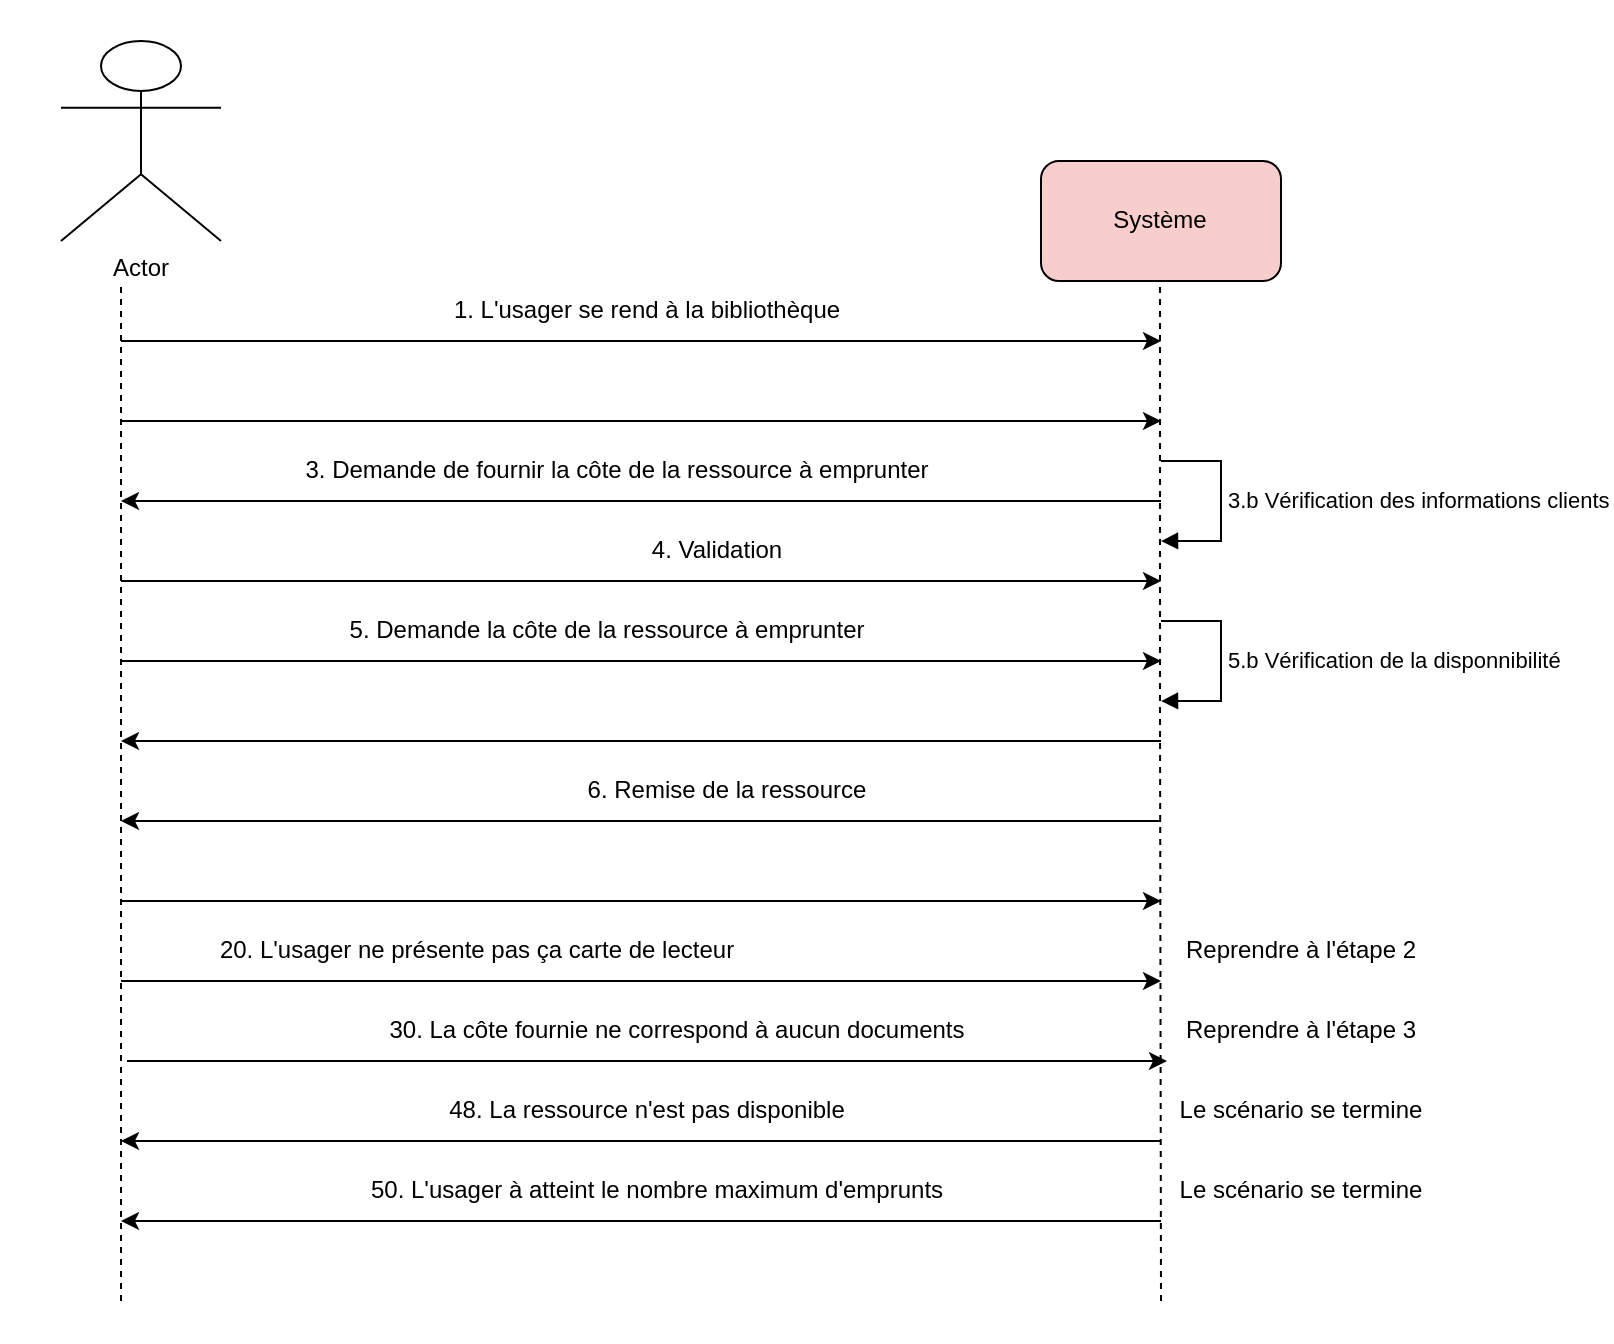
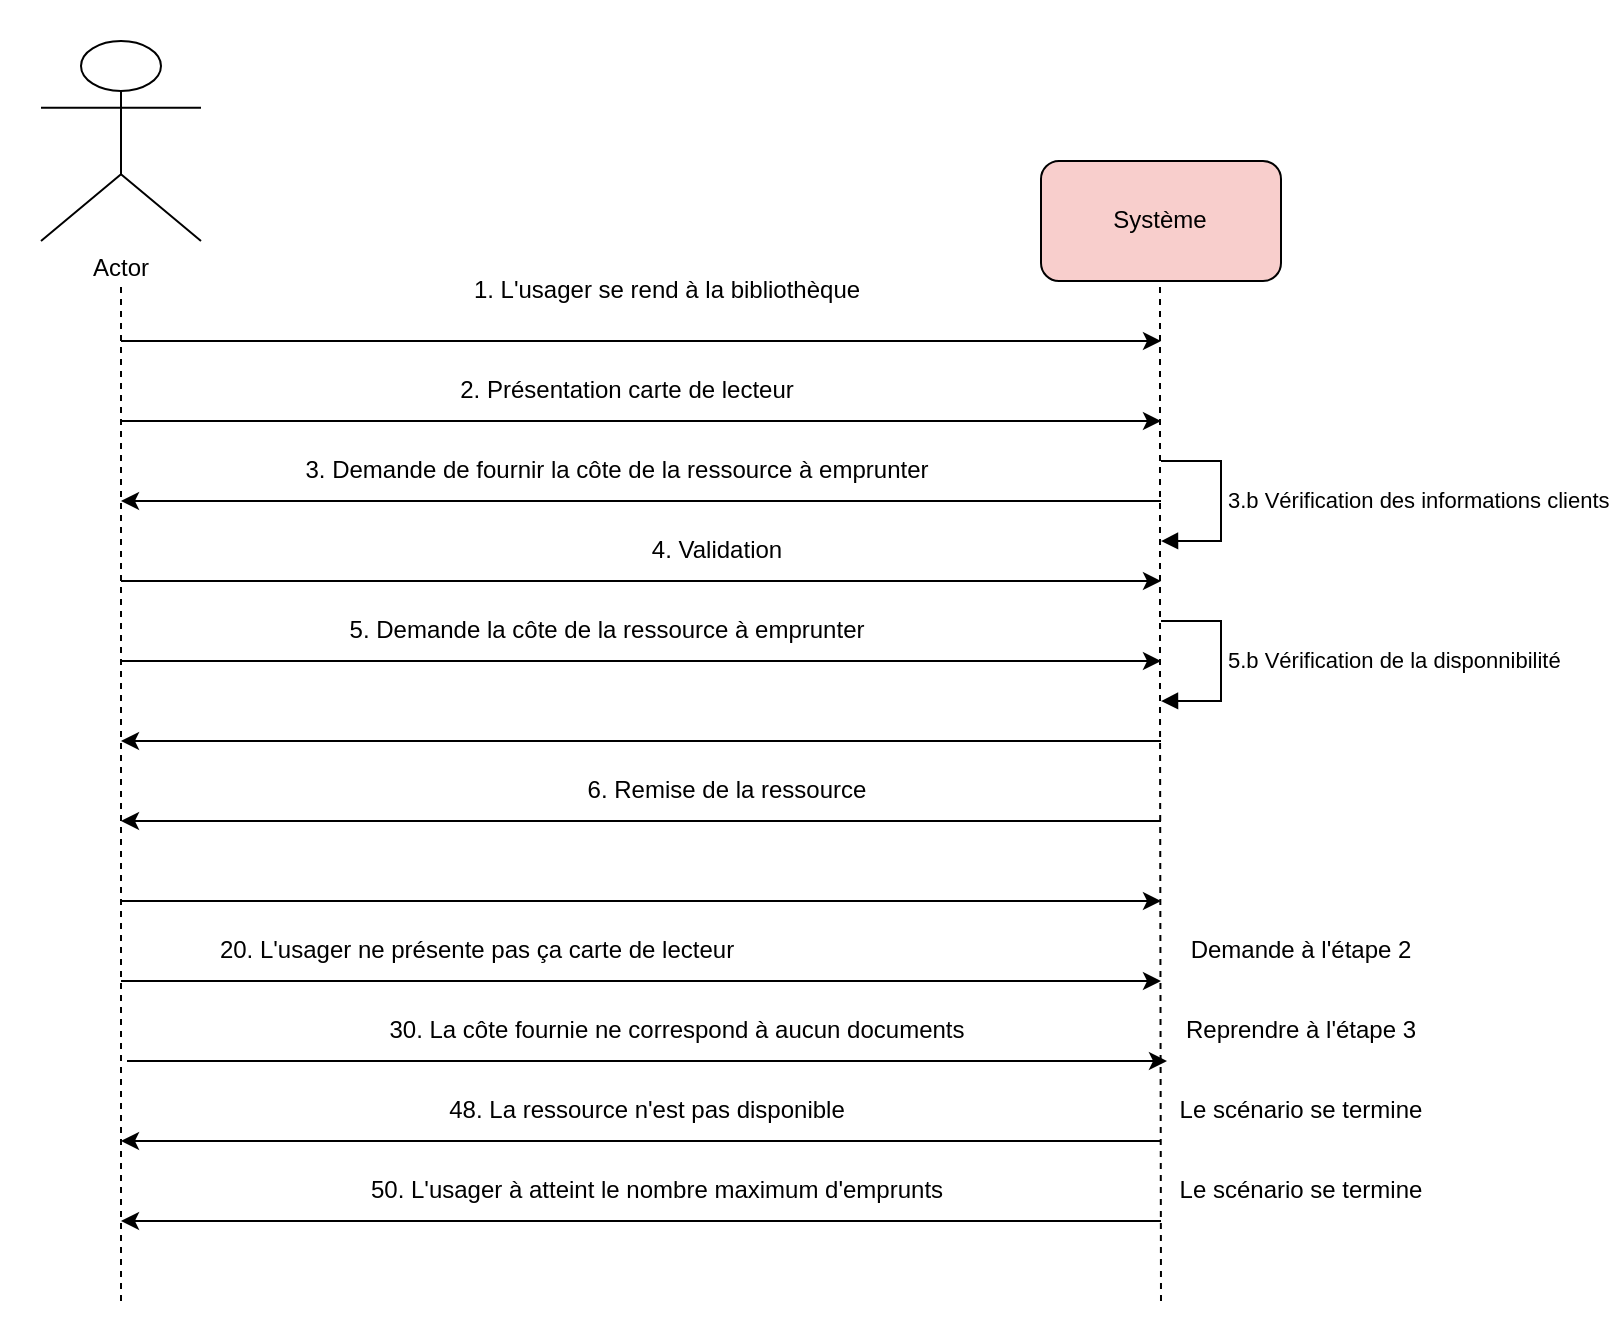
node "Actor": moved (141, 141) -> (121, 141)
node "1. L'usager se rend à la bibliothèque": moved (647, 311) -> (667, 291)
node "2. Présentation carte de lecteur": added
node "Reprendre à l'étape 2": label "Reprendre à l'étape 2" -> "Demande à l'étape 2"
